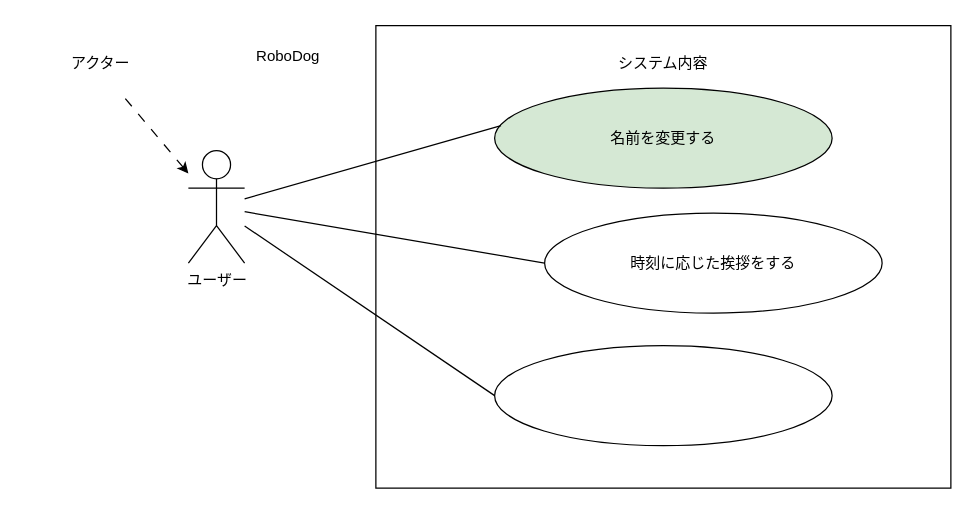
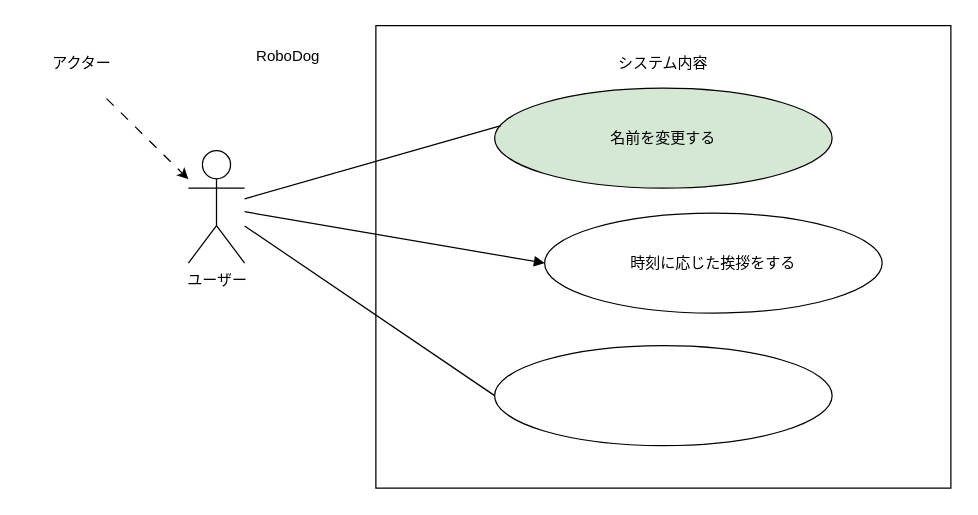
node "アクター": moved (101, 63) -> (82, 63)
edge "ユーザー" -- "時刻に応じた挨拶をする": arrowhead none -> block
